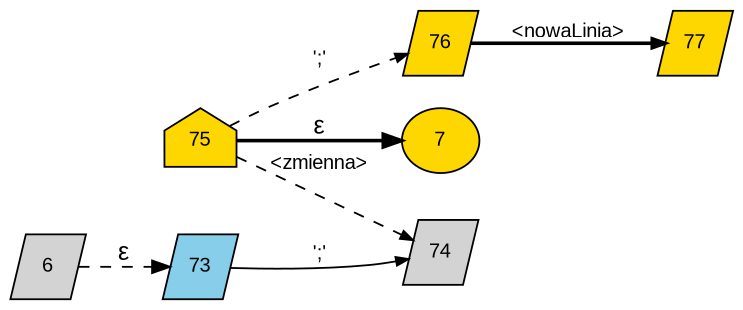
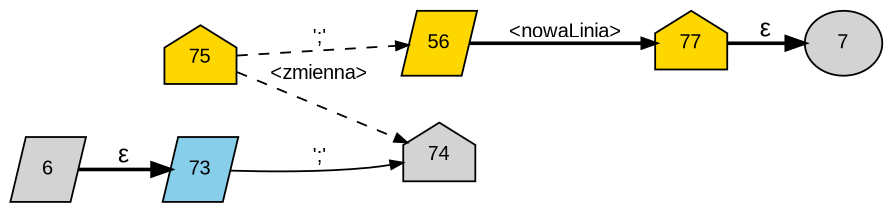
node "76": label "76" -> "56"
node "77": shape parallelogram -> house
edge "75" -> "7": now "77" -> "7"
node "7": fillcolor gold -> lightgrey
node "74": shape parallelogram -> house
edge "6" -> "73": style dashed -> bold
